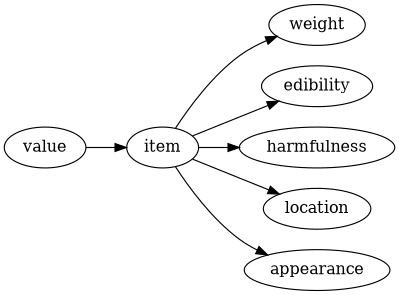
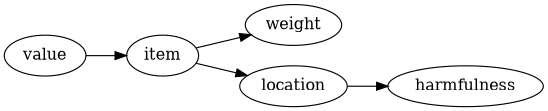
node "edibility": removed
edge "item" -> "harmfulness": now "location" -> "harmfulness"
node "appearance": removed
